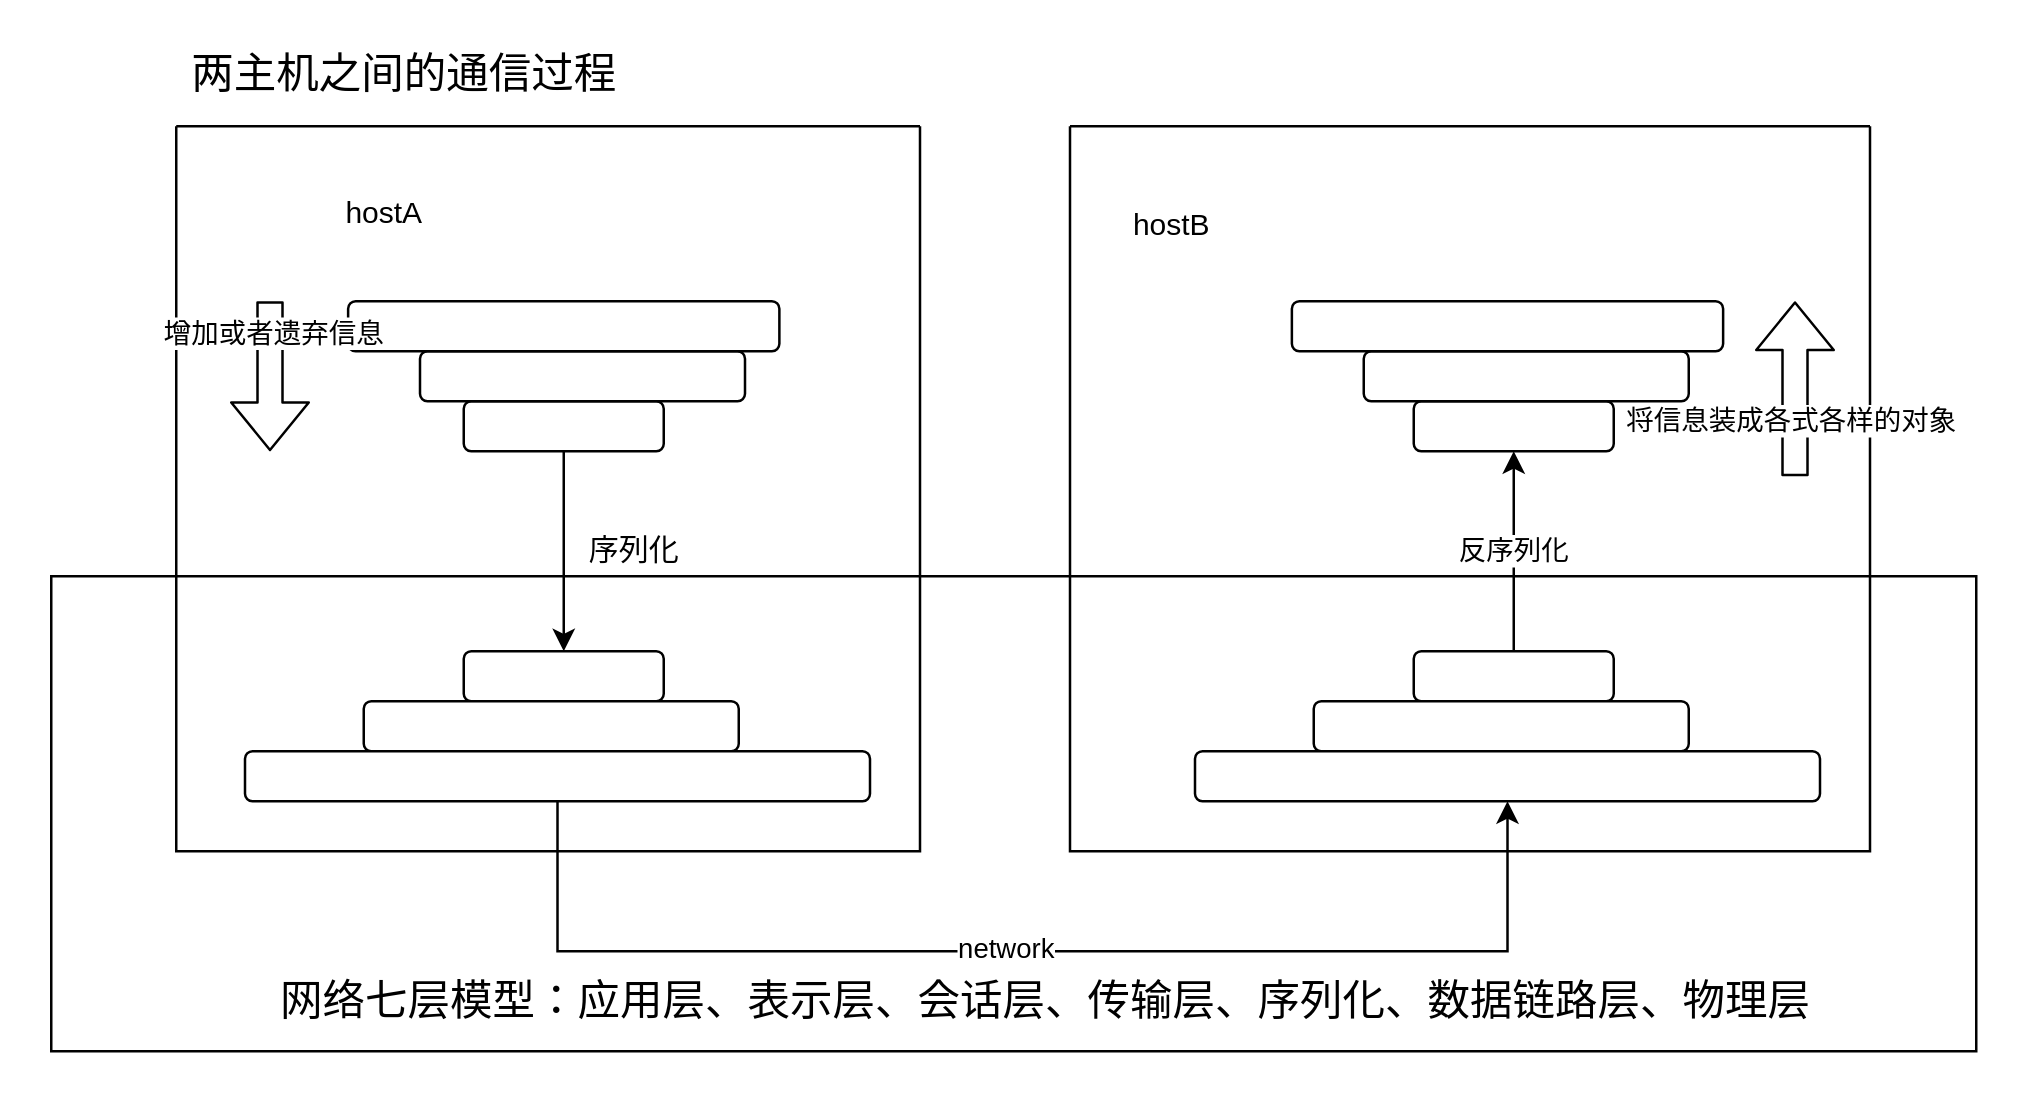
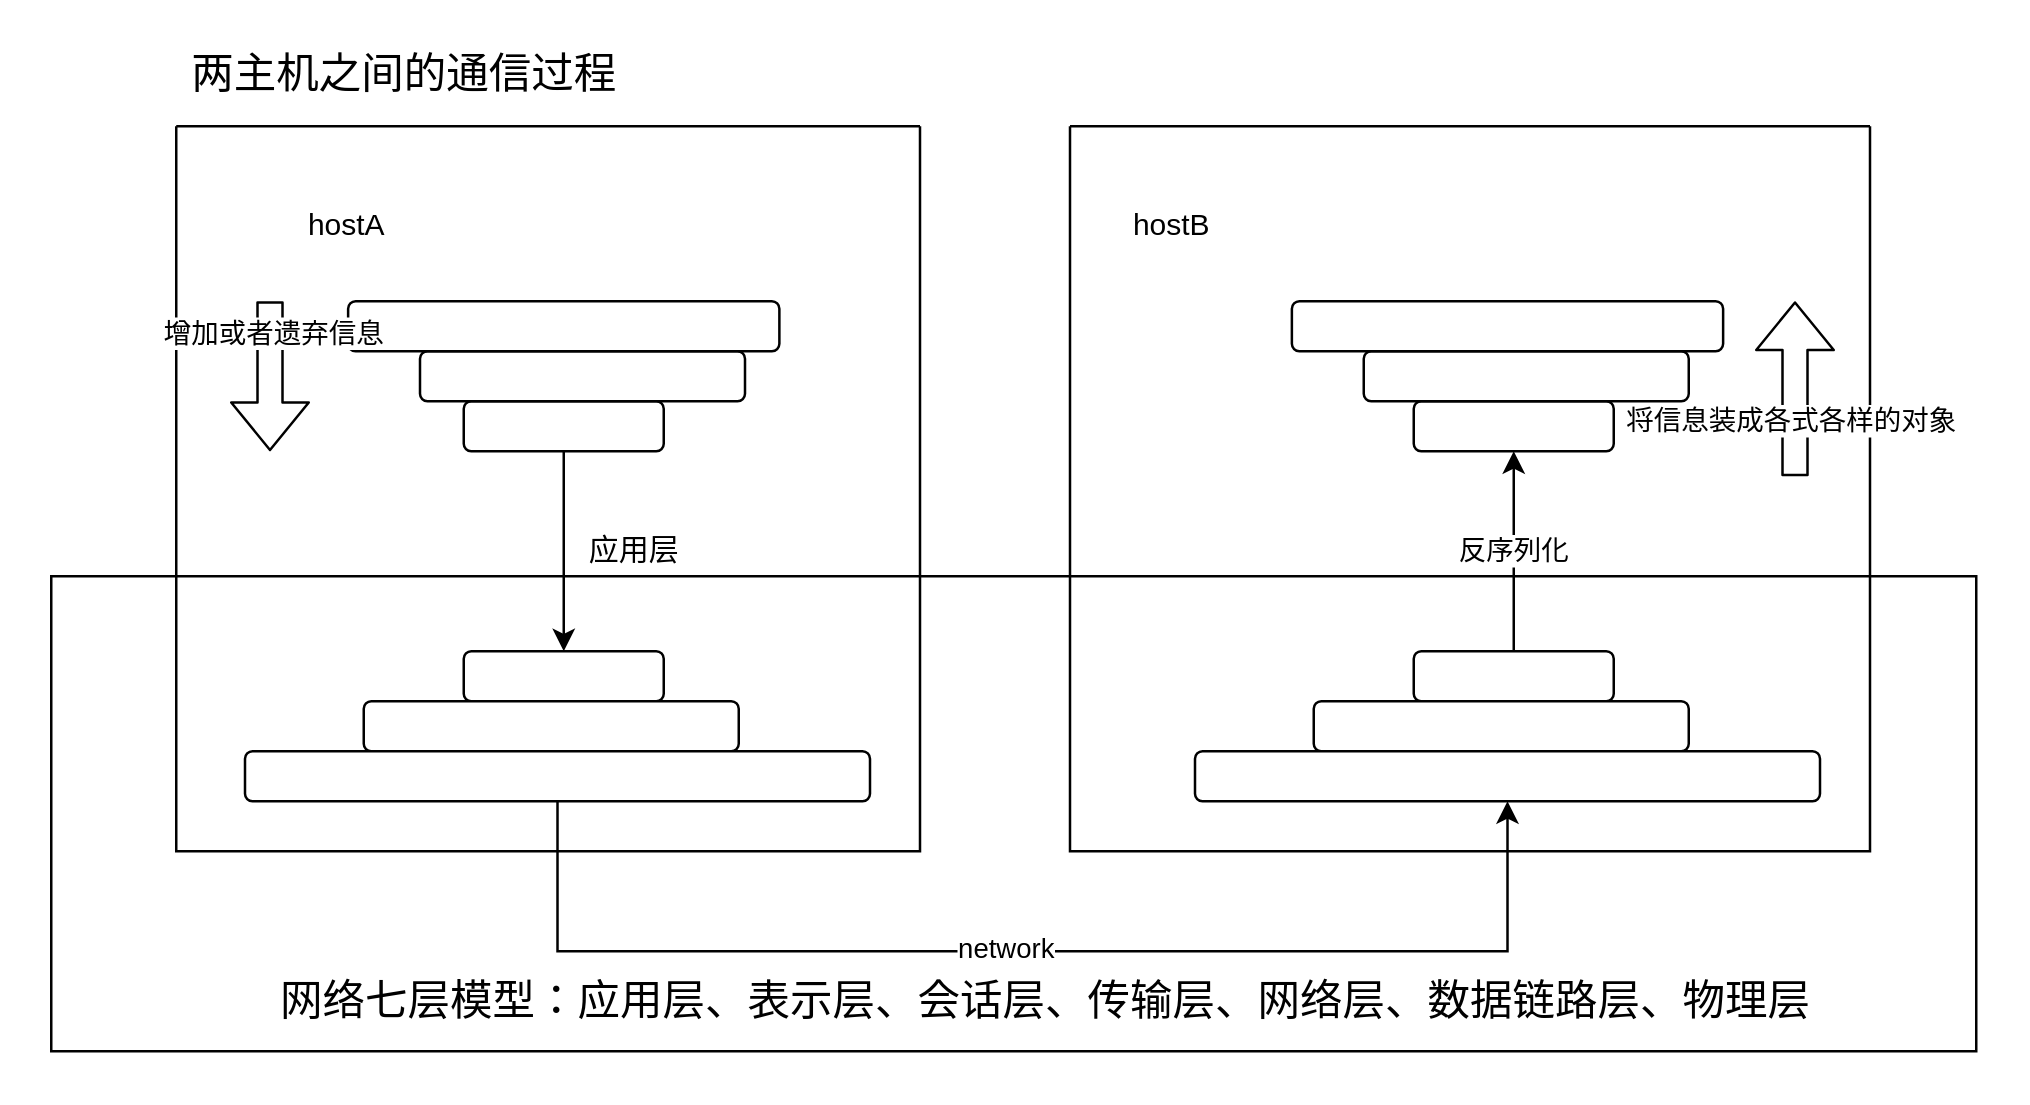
node "hostA": moved (383, 214) -> (345, 226)
node "序列化": label "序列化" -> "应用层"
node "网络七层模型：应用层、表示层、会话层、传输层、序列化、数据链路层、物理层": label "网络七层模型：应用层、表示层、会话层、传输层、序列化、数据链路层、物理层" -> "网络七层模型：应用层、表示层、会话层、传输层、网络层、数据链路层、物理层"
